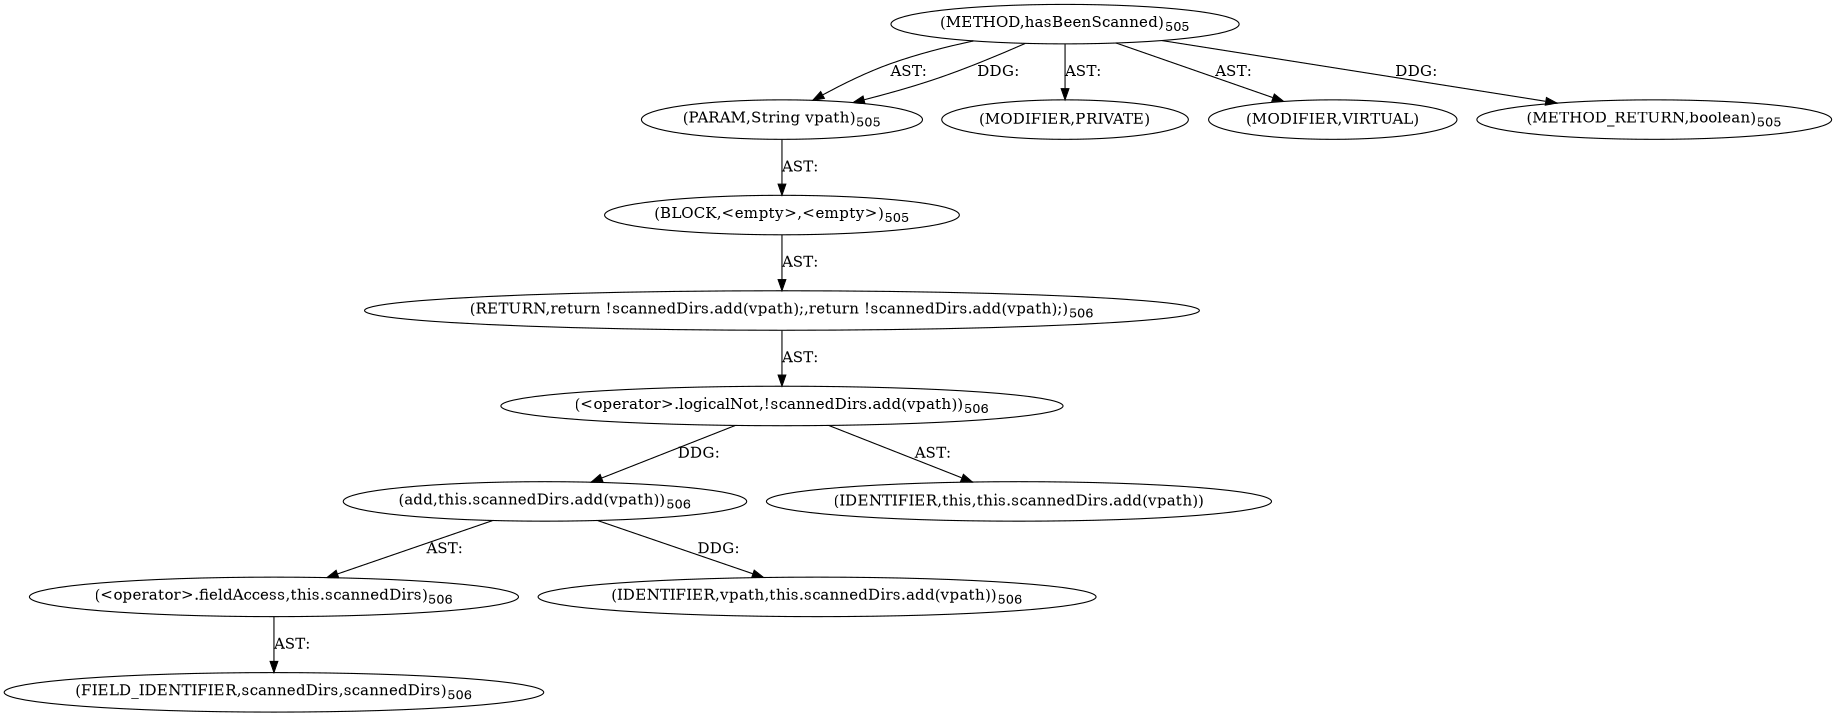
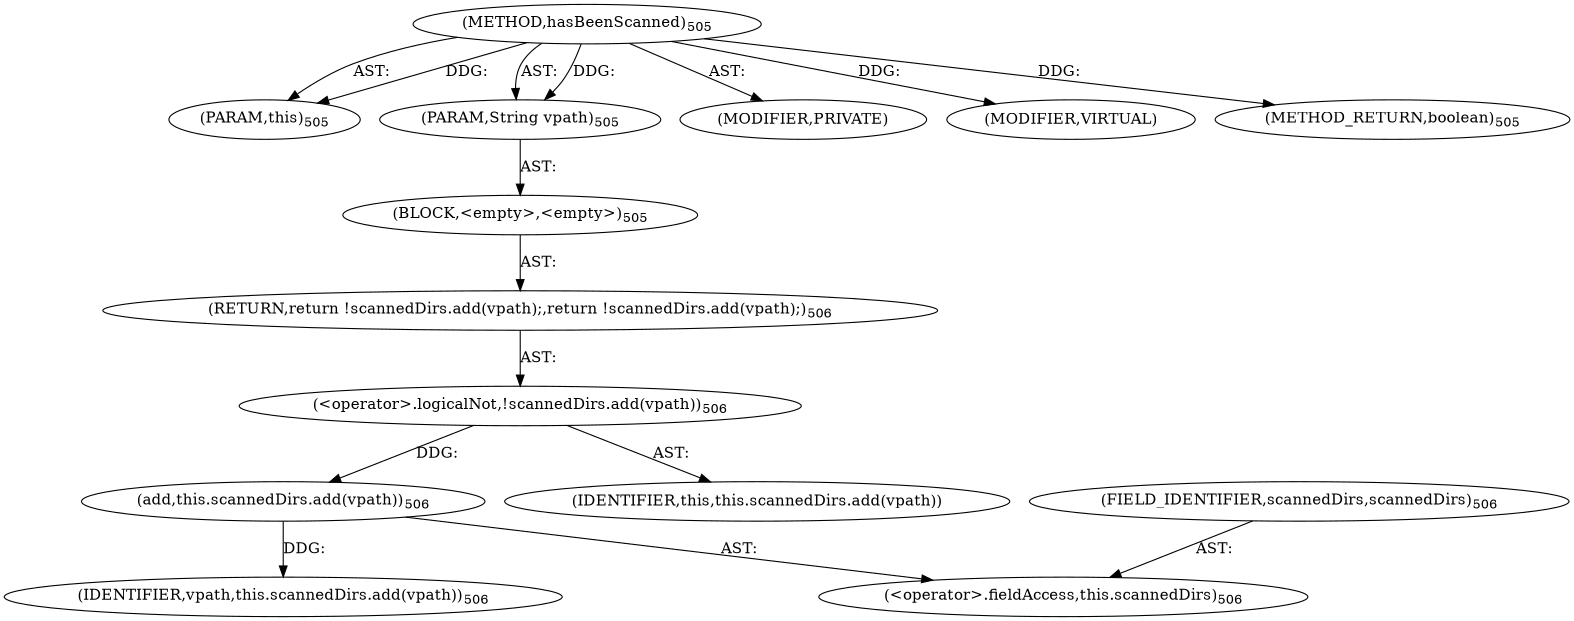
edge "(METHOD,hasBeenScanned)" -> "(MODIFIER,VIRTUAL)": label "AST: " -> "DDG: "
node "(PARAM,this)": added
edge "(<operator>.fieldAccess,this.scannedDirs)" -> "(FIELD_IDENTIFIER,scannedDirs,scannedDirs)": reversed
